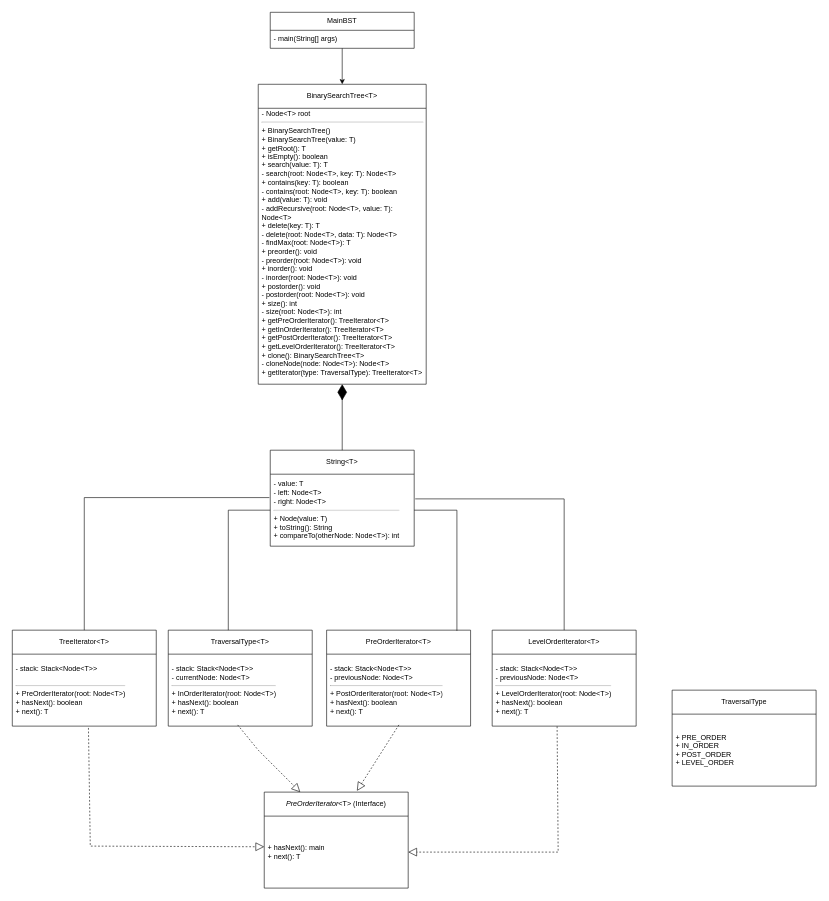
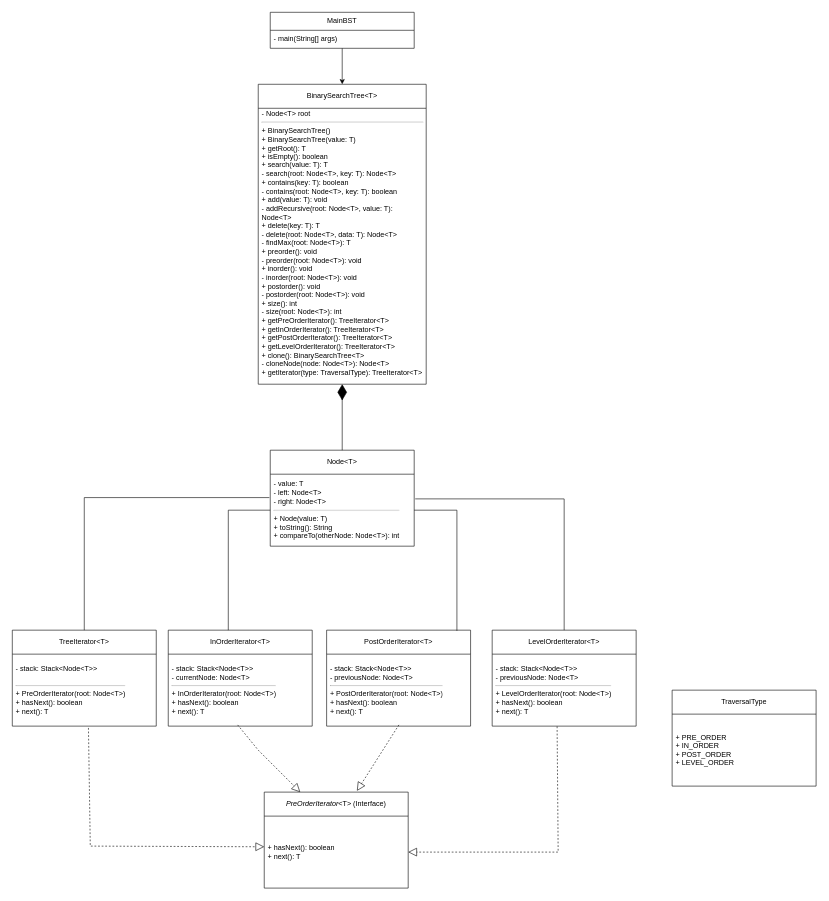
node "String<T>": label "String<T>" -> "Node<T>"
node "TraversalType<T>": label "TraversalType<T>" -> "InOrderIterator<T>"
node "PreOrderIterator<T>": label "PreOrderIterator<T>" -> "PostOrderIterator<T>"
node "+ hasNext(): main + next(): T": label "+ hasNext(): main + next(): T" -> "+ hasNext(): boolean + next(): T"
